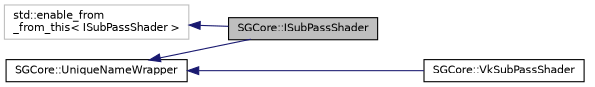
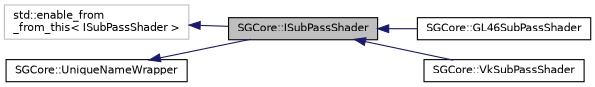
node "SGCore::GL46SubPassShader": added
edge "SGCore::VkSubPassShader" -> "SGCore::UniqueNameWrapper": now "SGCore::VkSubPassShader" -> "SGCore::ISubPassShader"
